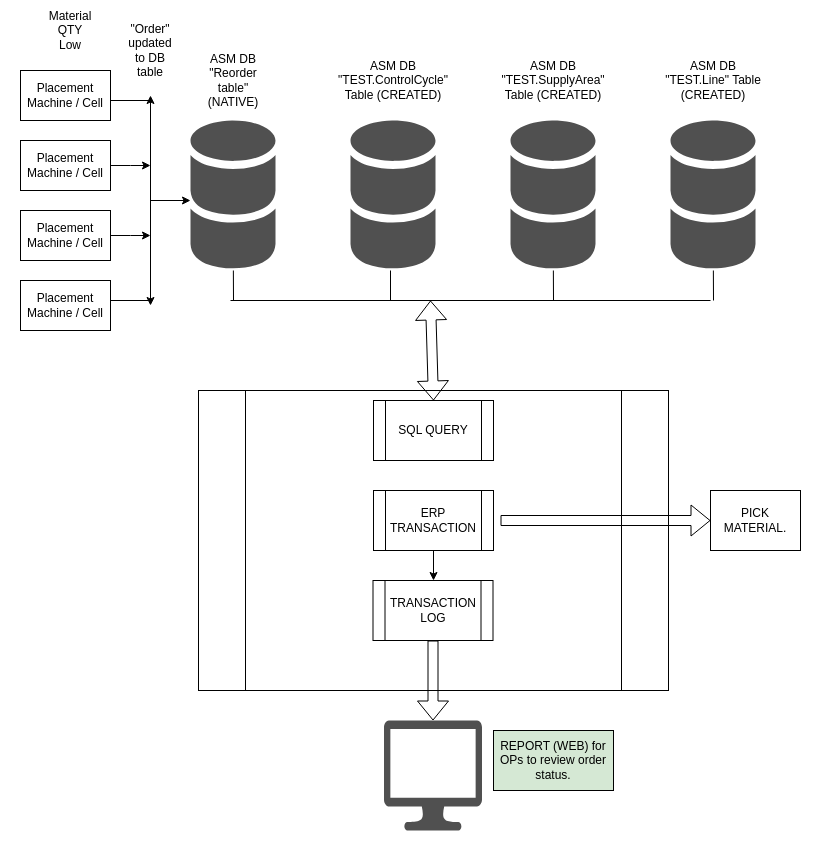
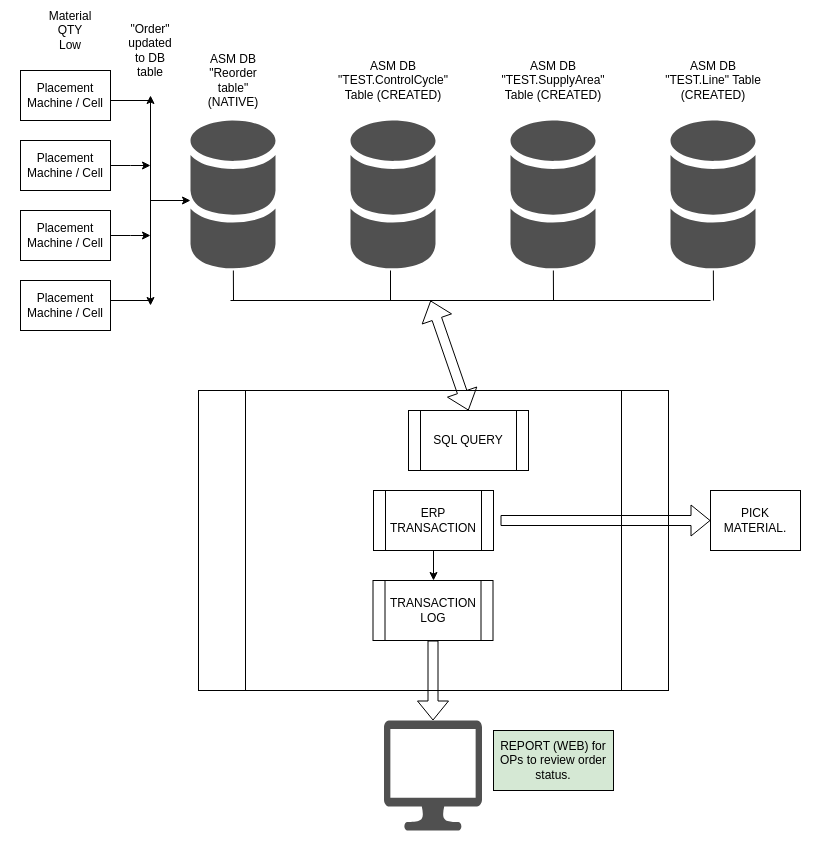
node "SQL QUERY": moved (434, 431) -> (469, 441)
